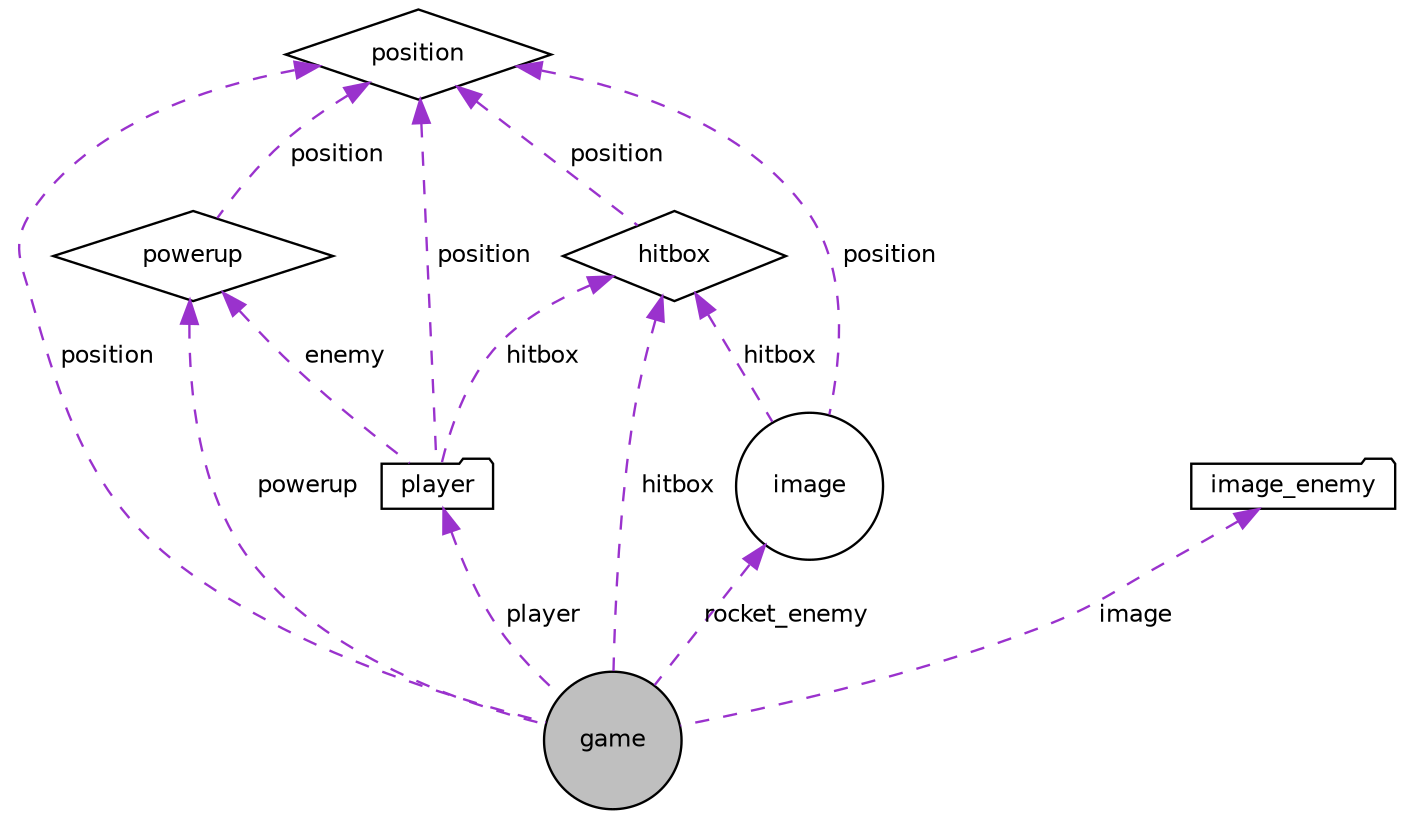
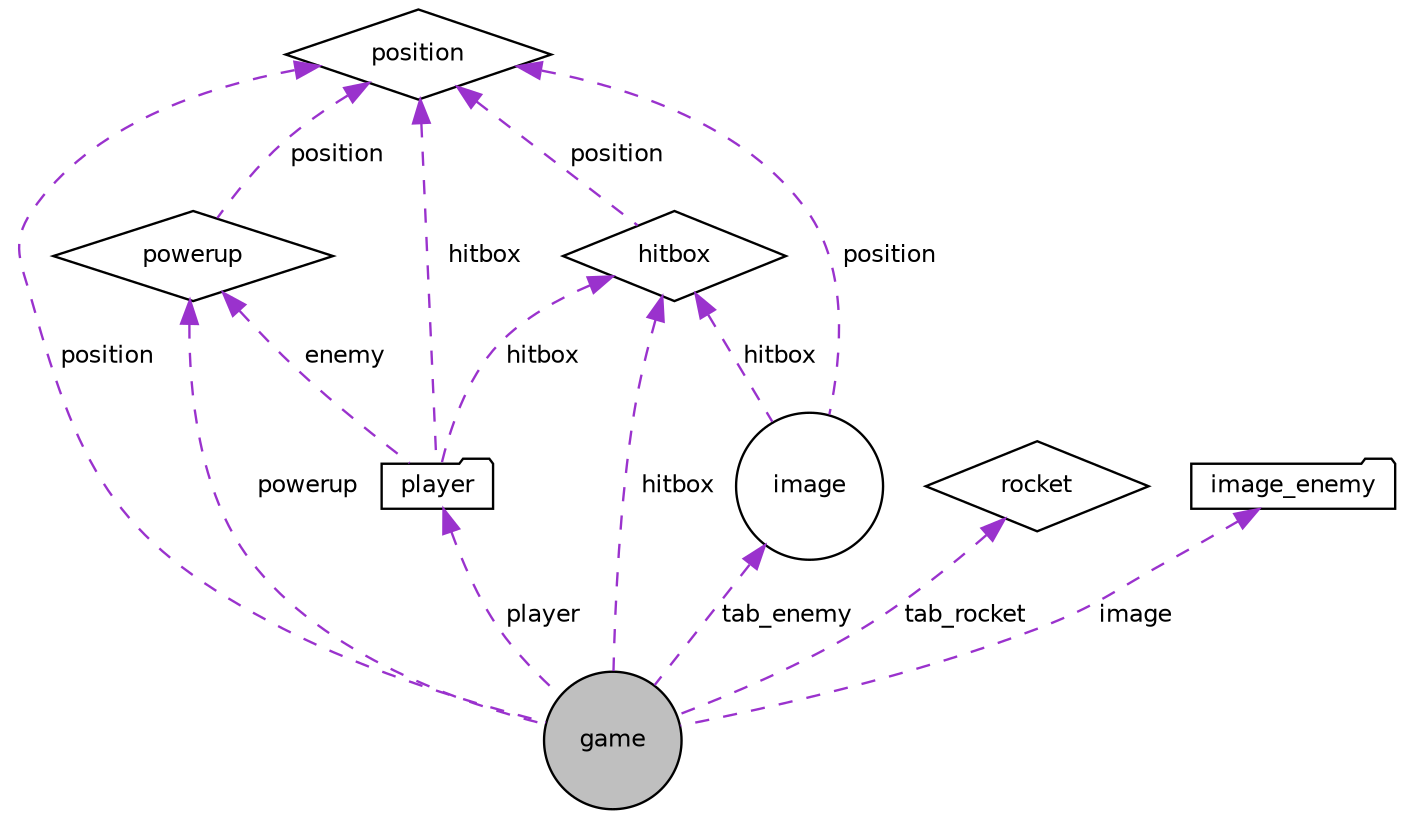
edge "player" -> "position": label " position" -> " hitbox"
node "rocket": added
edge "game" -> "image": label " rocket_enemy" -> " tab_enemy"
